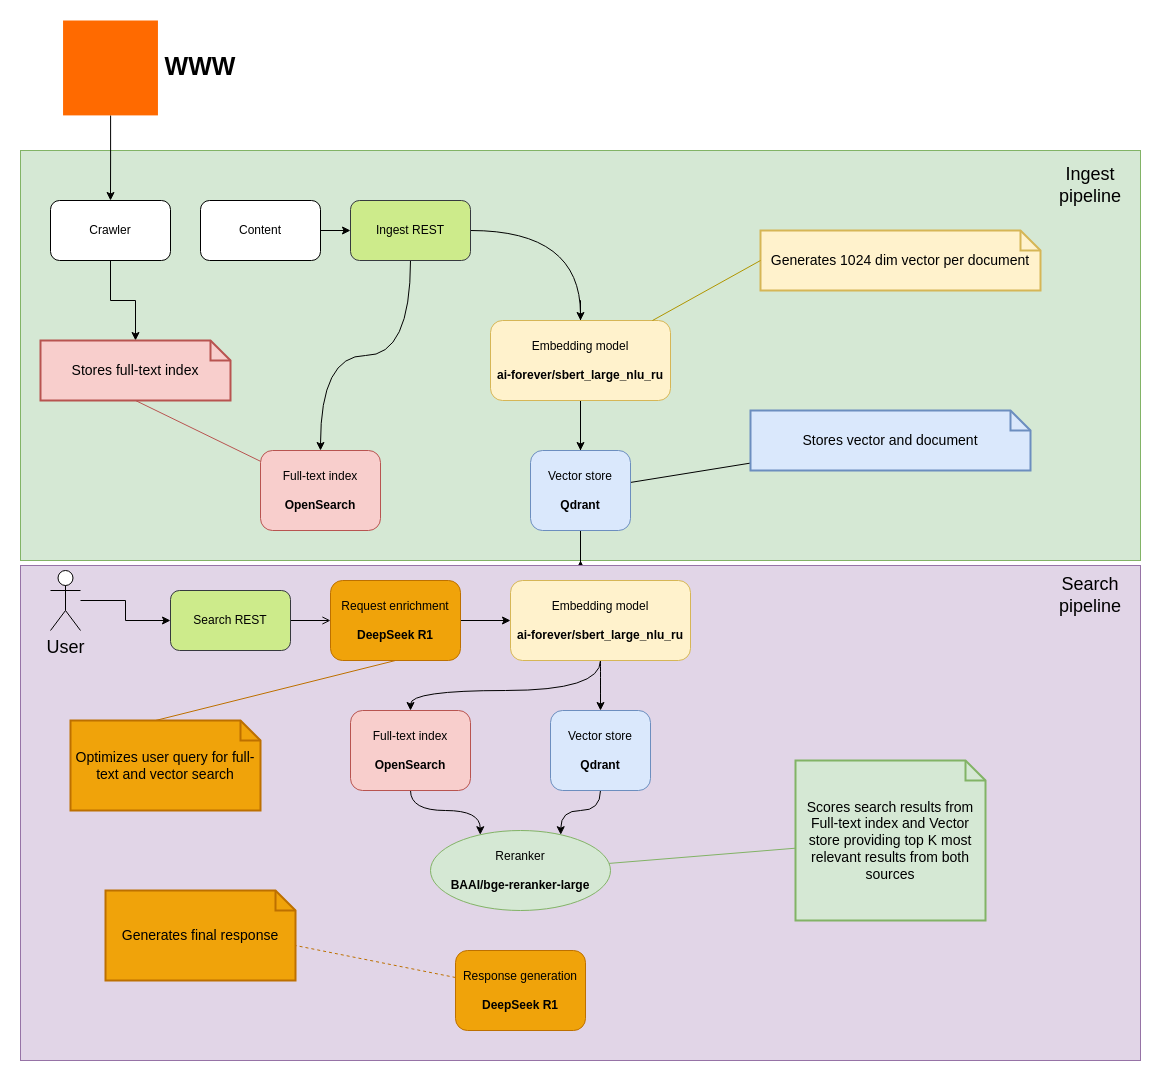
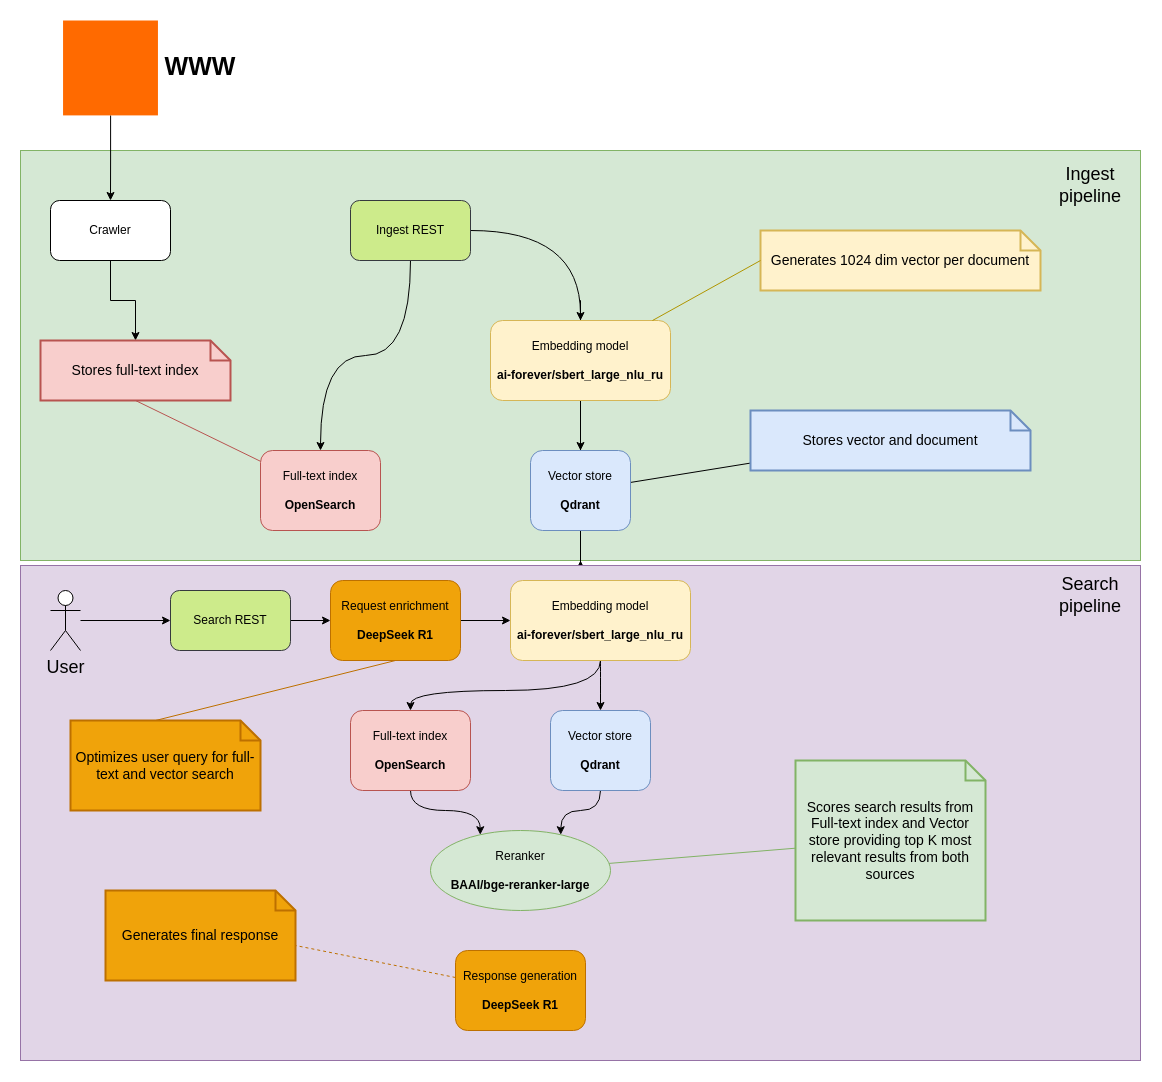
node "Content": removed
edge "Content" -> "Ingest REST": removed
node "User": moved (66, 601) -> (66, 621)
edge "Search REST" -> "Request enrichment DeepSeek R1": arrowhead open -> classic
